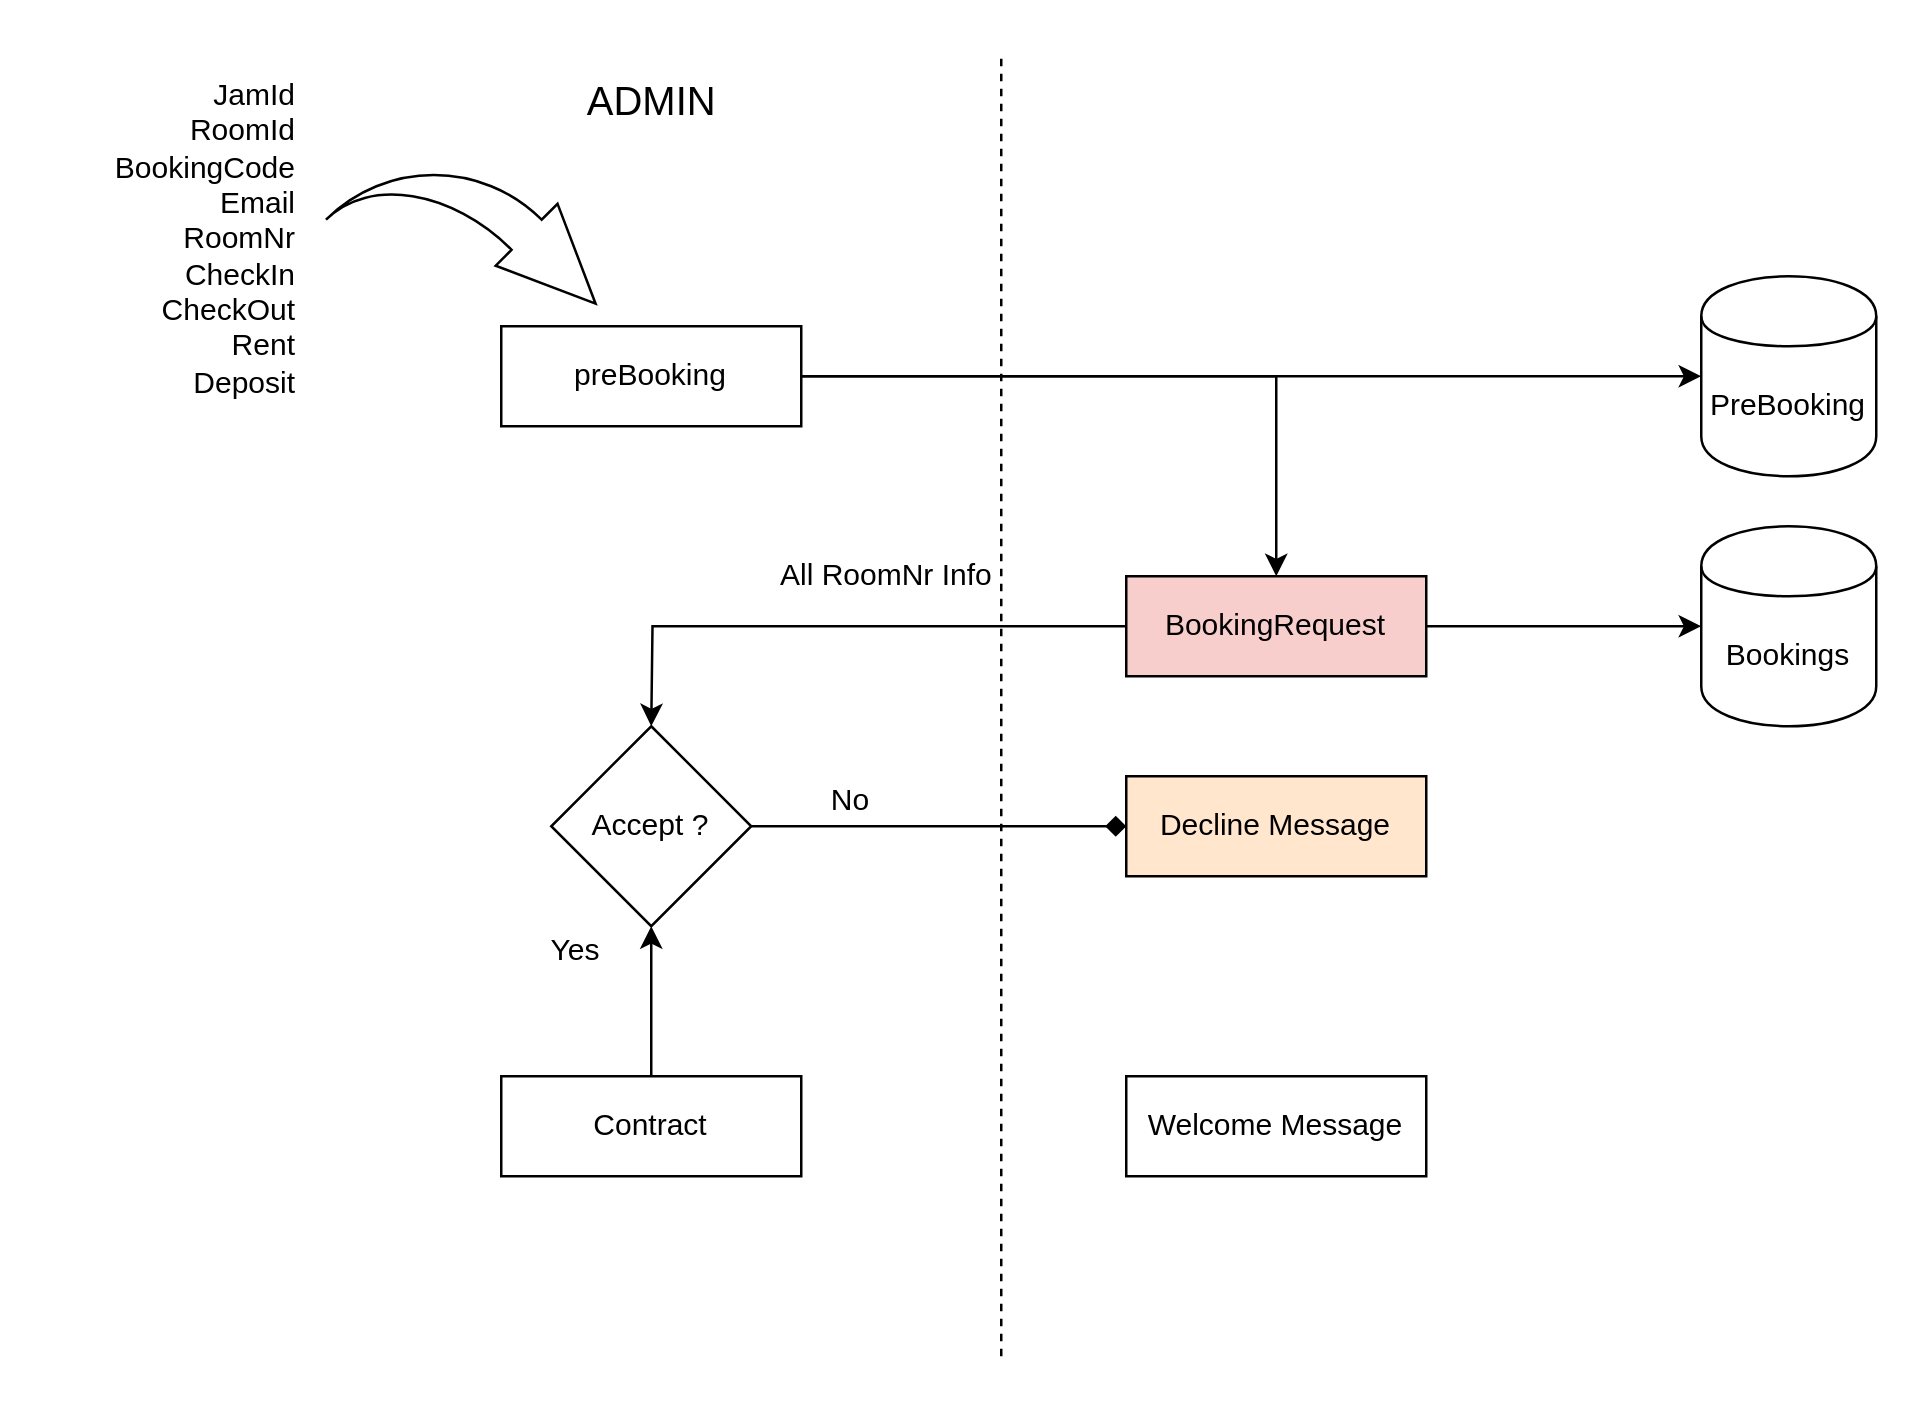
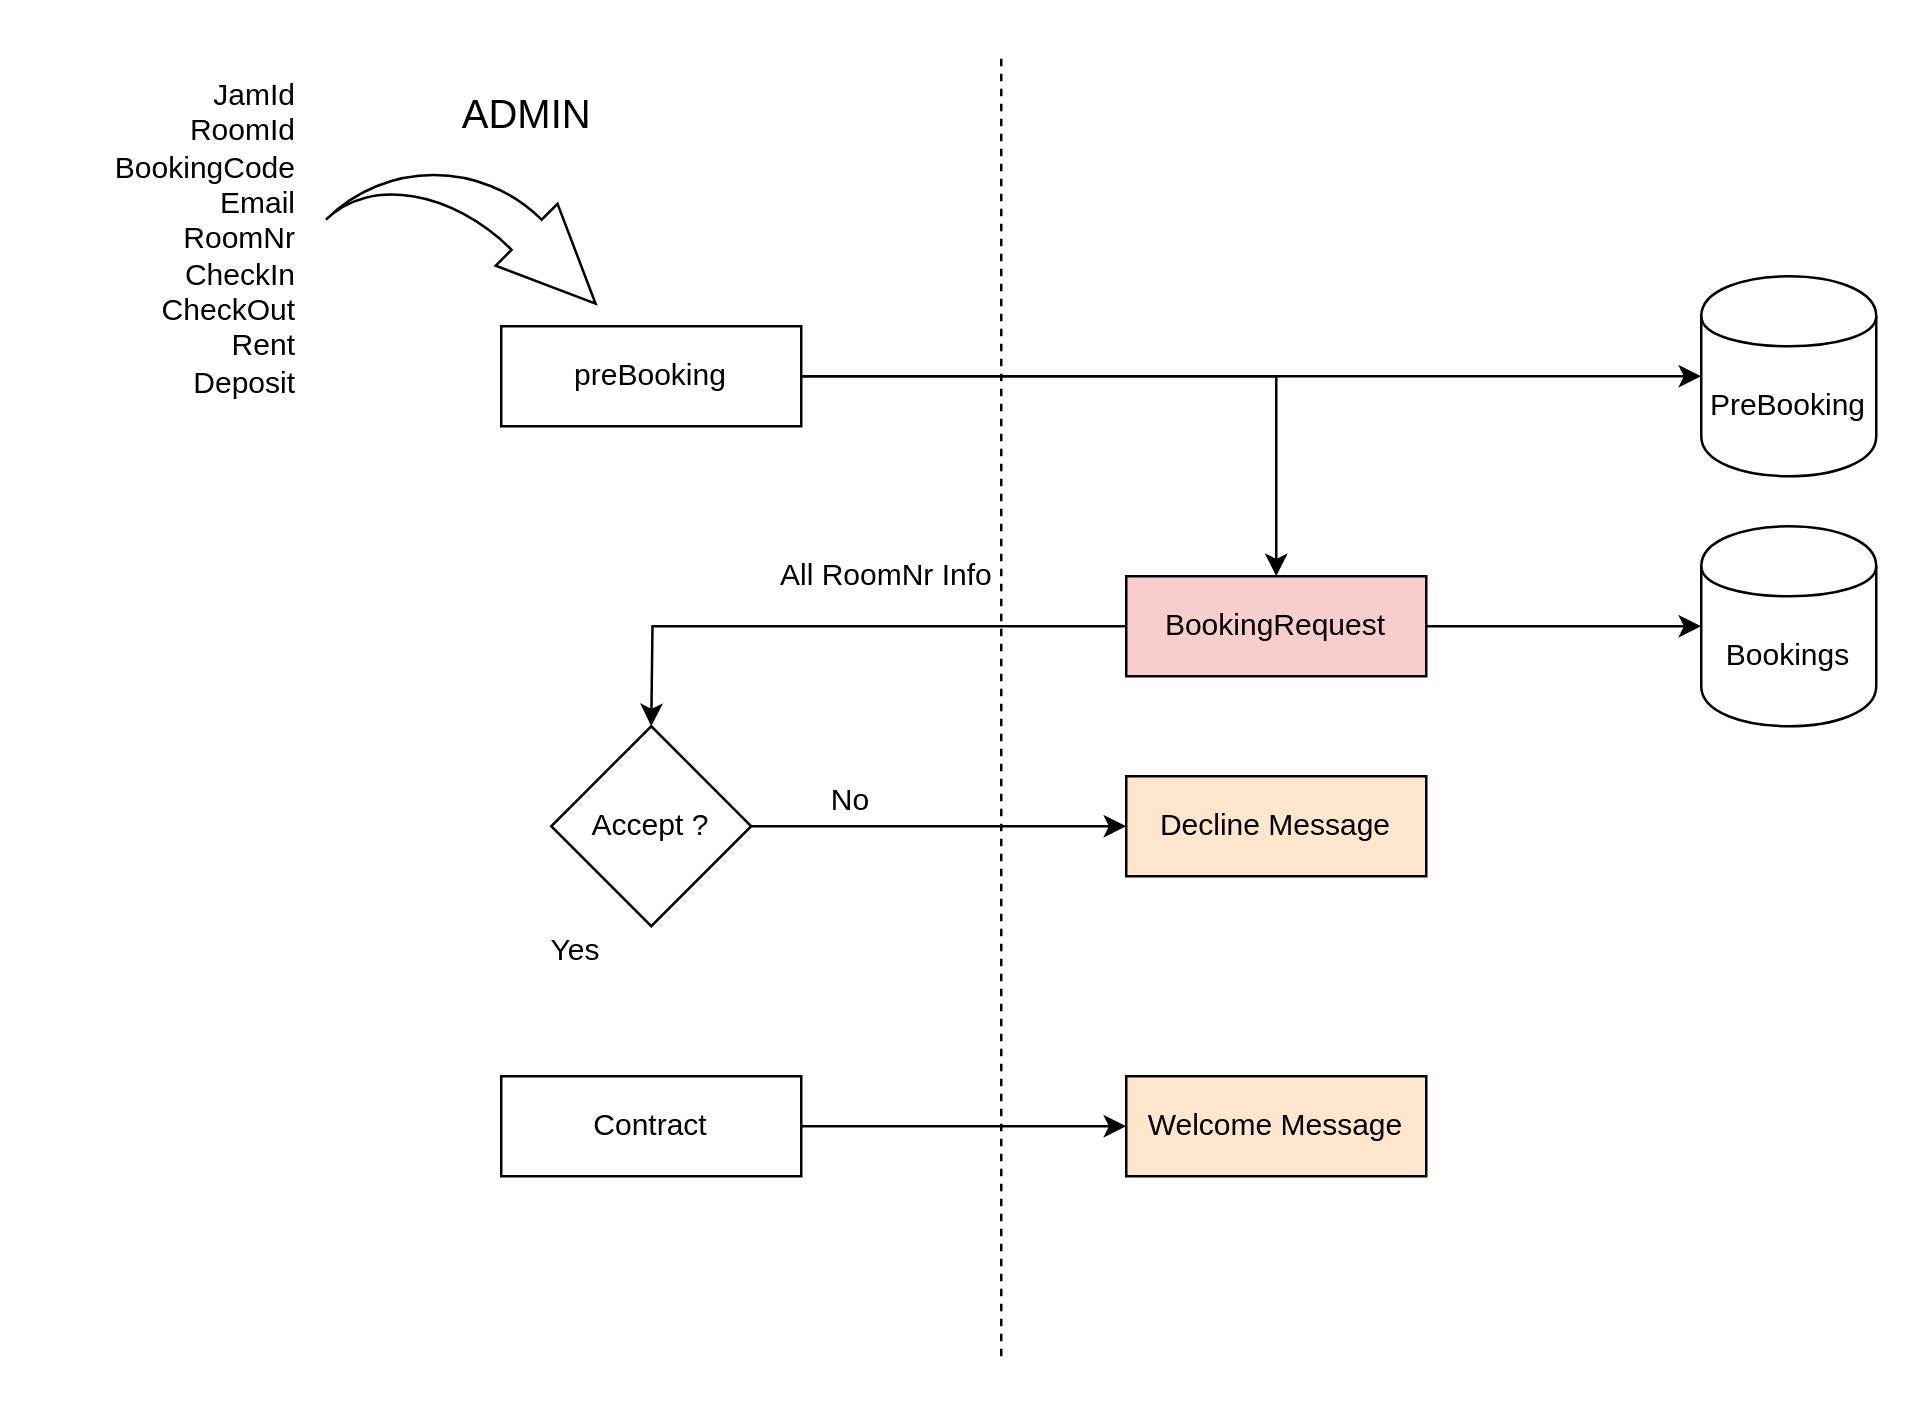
node "ADMIN": moved (651, 101) -> (526, 114)
edge "Accept ?" -> "Decline Message": arrowhead diamond -> classic
edge "Contract" -> "Accept ?": now "Contract" -> "Welcome Message"
node "Welcome Message": fillcolor #ffffff -> #ffe6cc
